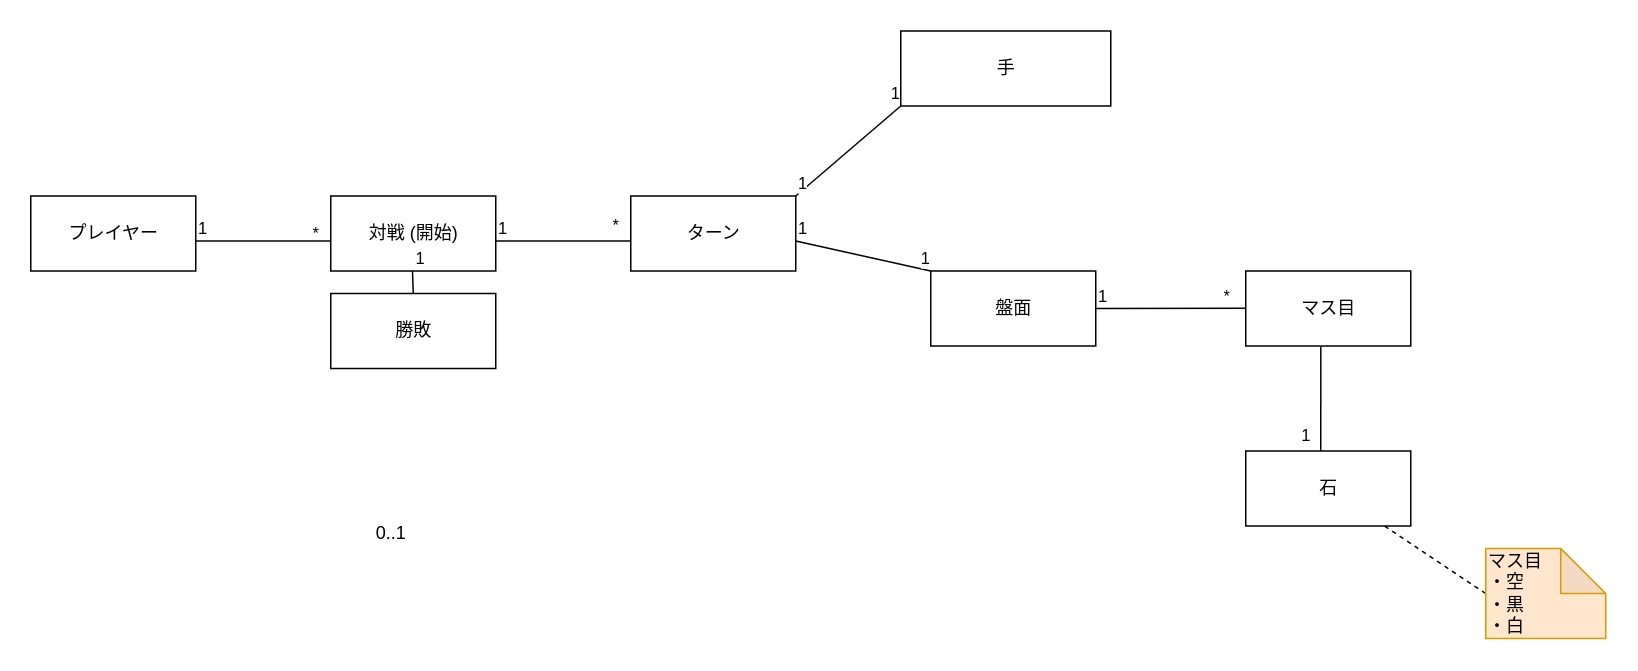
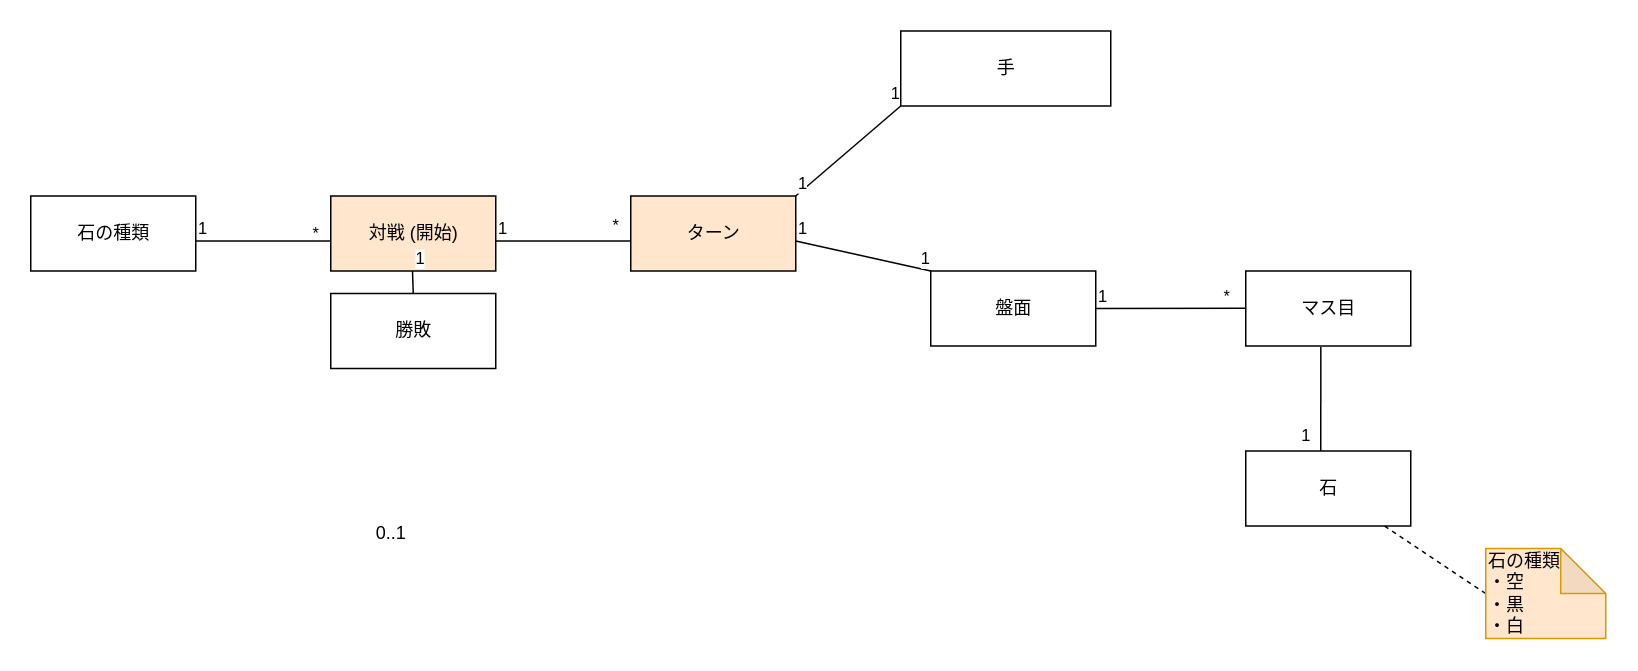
node "プレイヤー": label "プレイヤー" -> "石の種類"
node "対戦 (開始)": fillcolor #ffffff -> #ffe6cc
node "ターン": fillcolor #ffffff -> #ffe6cc
node "マス目 ・空 ・黒 ・白": label "マス目 ・空 ・黒 ・白" -> "石の種類 ・空 ・黒 ・白"
